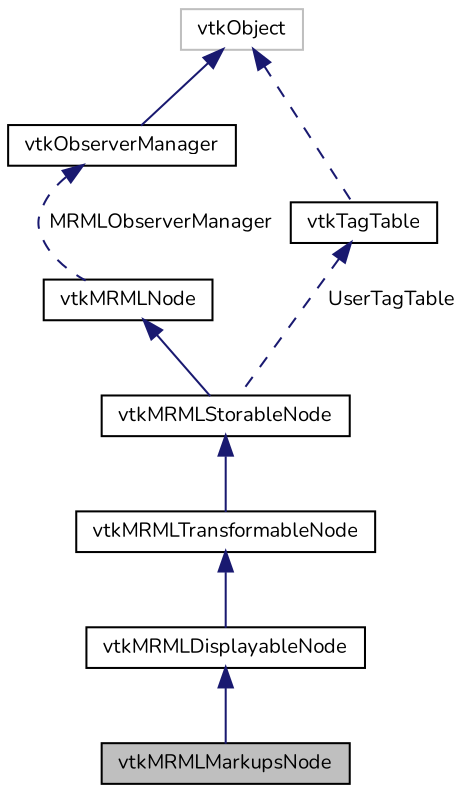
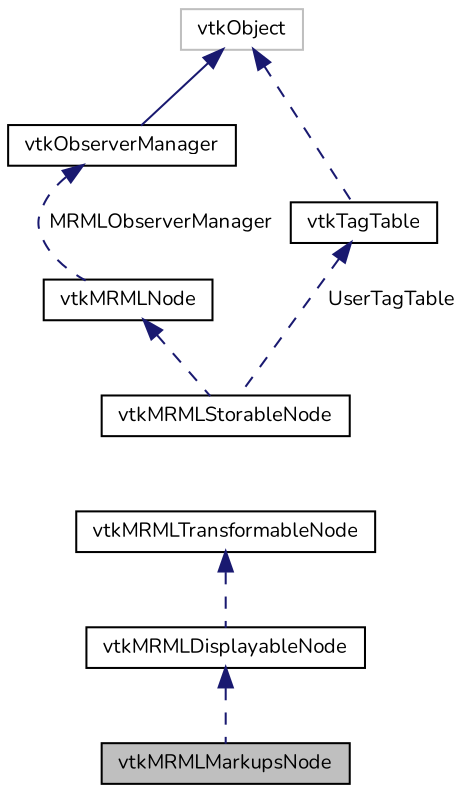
edge "vtkMRMLStorableNode" -> "vtkMRMLNode": style solid -> dashed
edge "vtkMRMLTransformableNode" -> "vtkMRMLStorableNode": removed
edge "vtkMRMLDisplayableNode" -> "vtkMRMLTransformableNode": style solid -> dashed
edge "vtkMRMLMarkupsNode" -> "vtkMRMLDisplayableNode": style solid -> dashed
